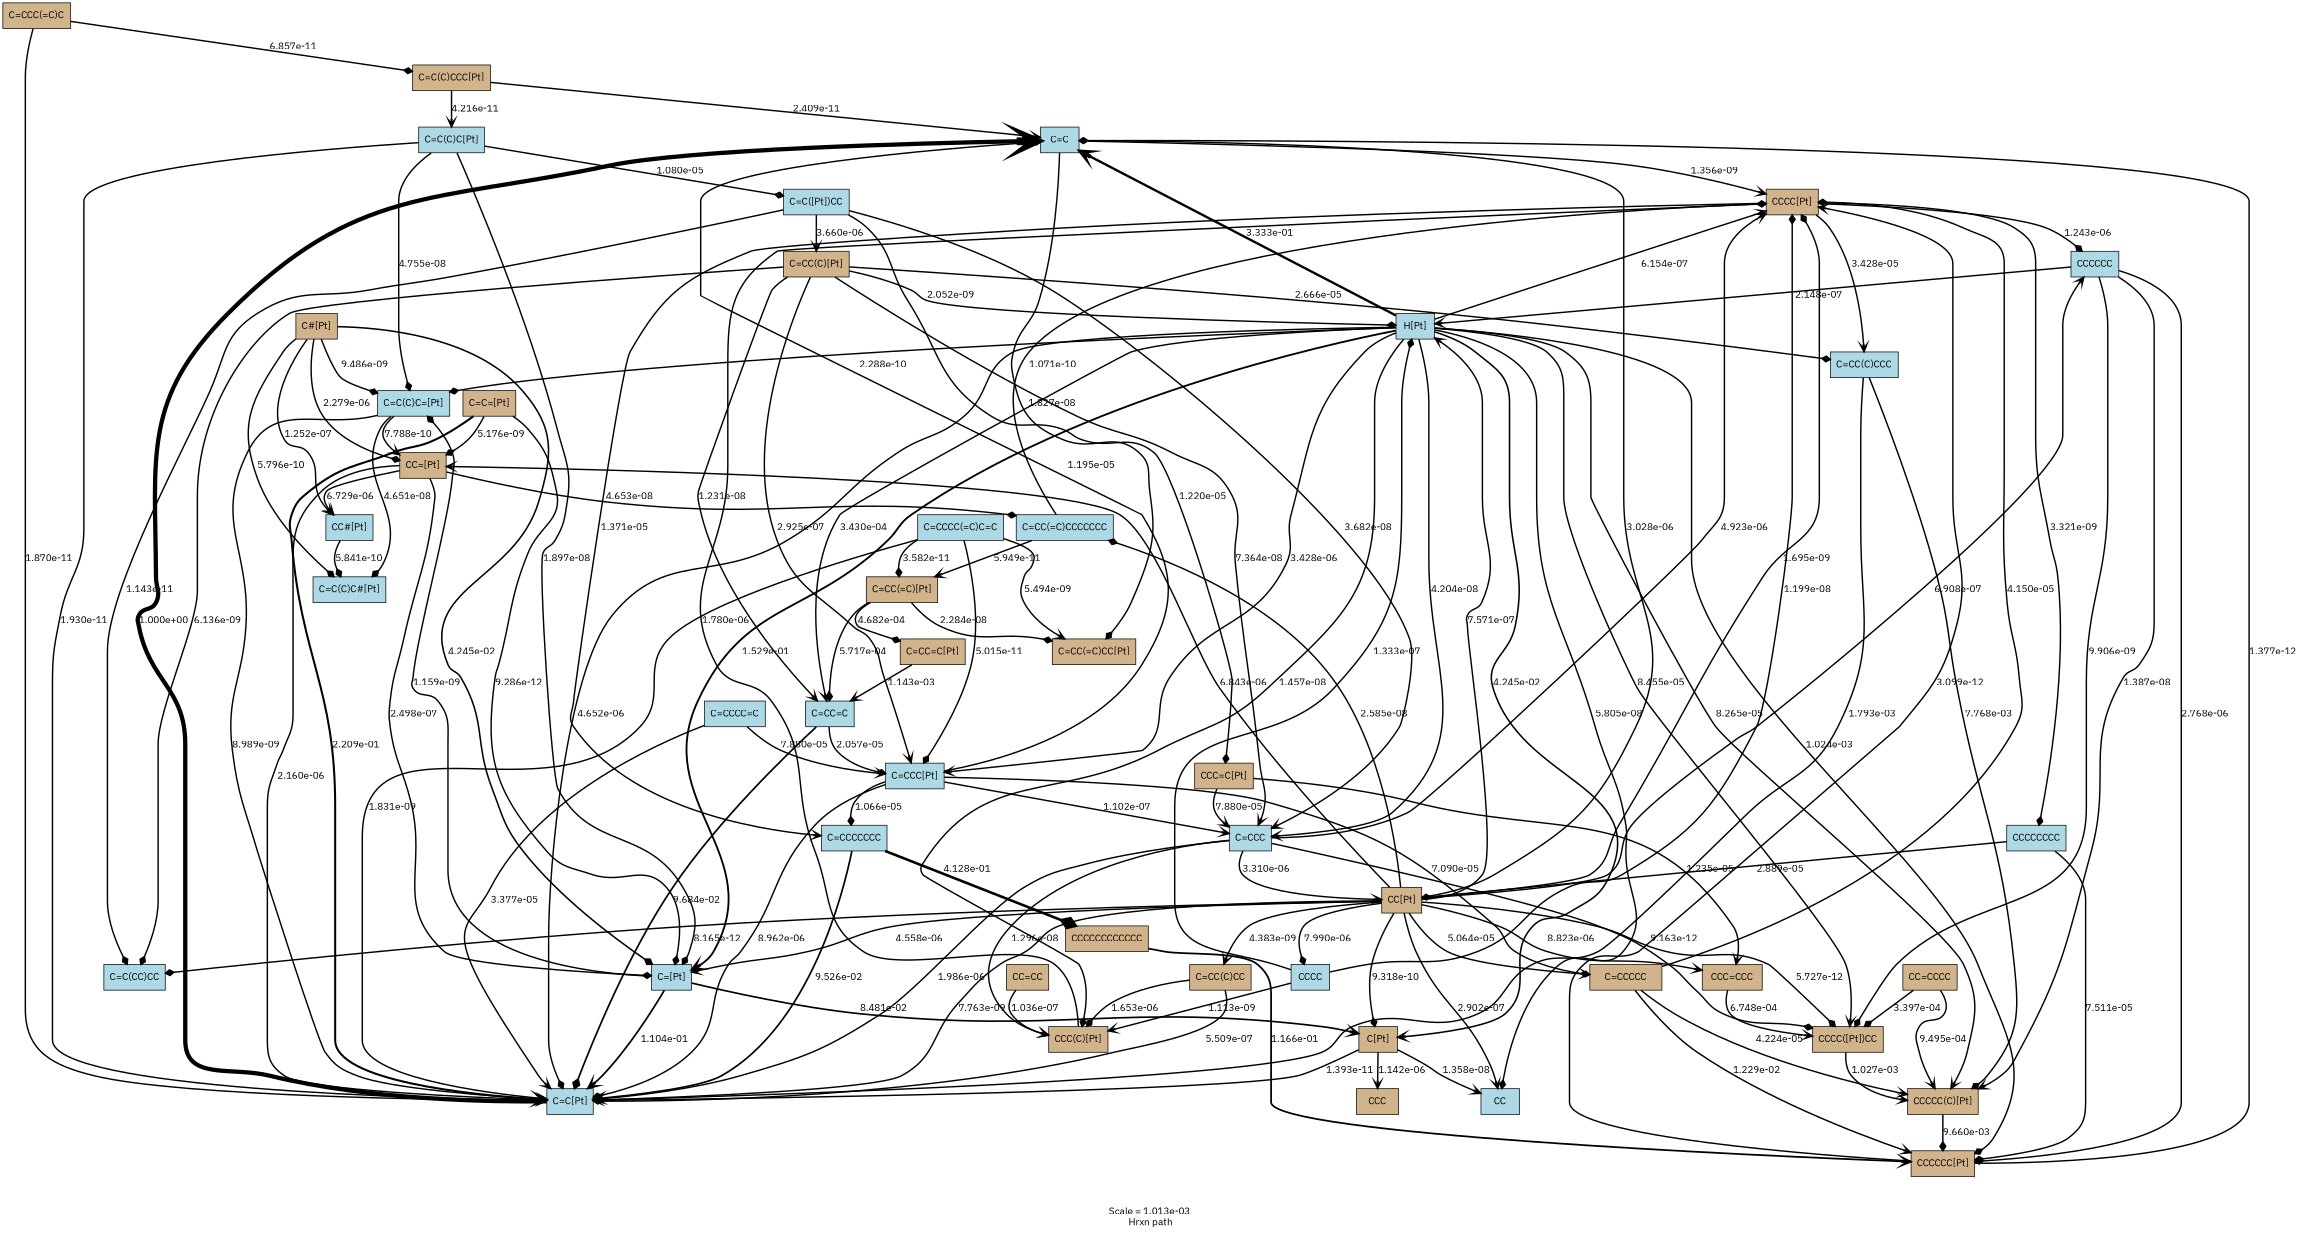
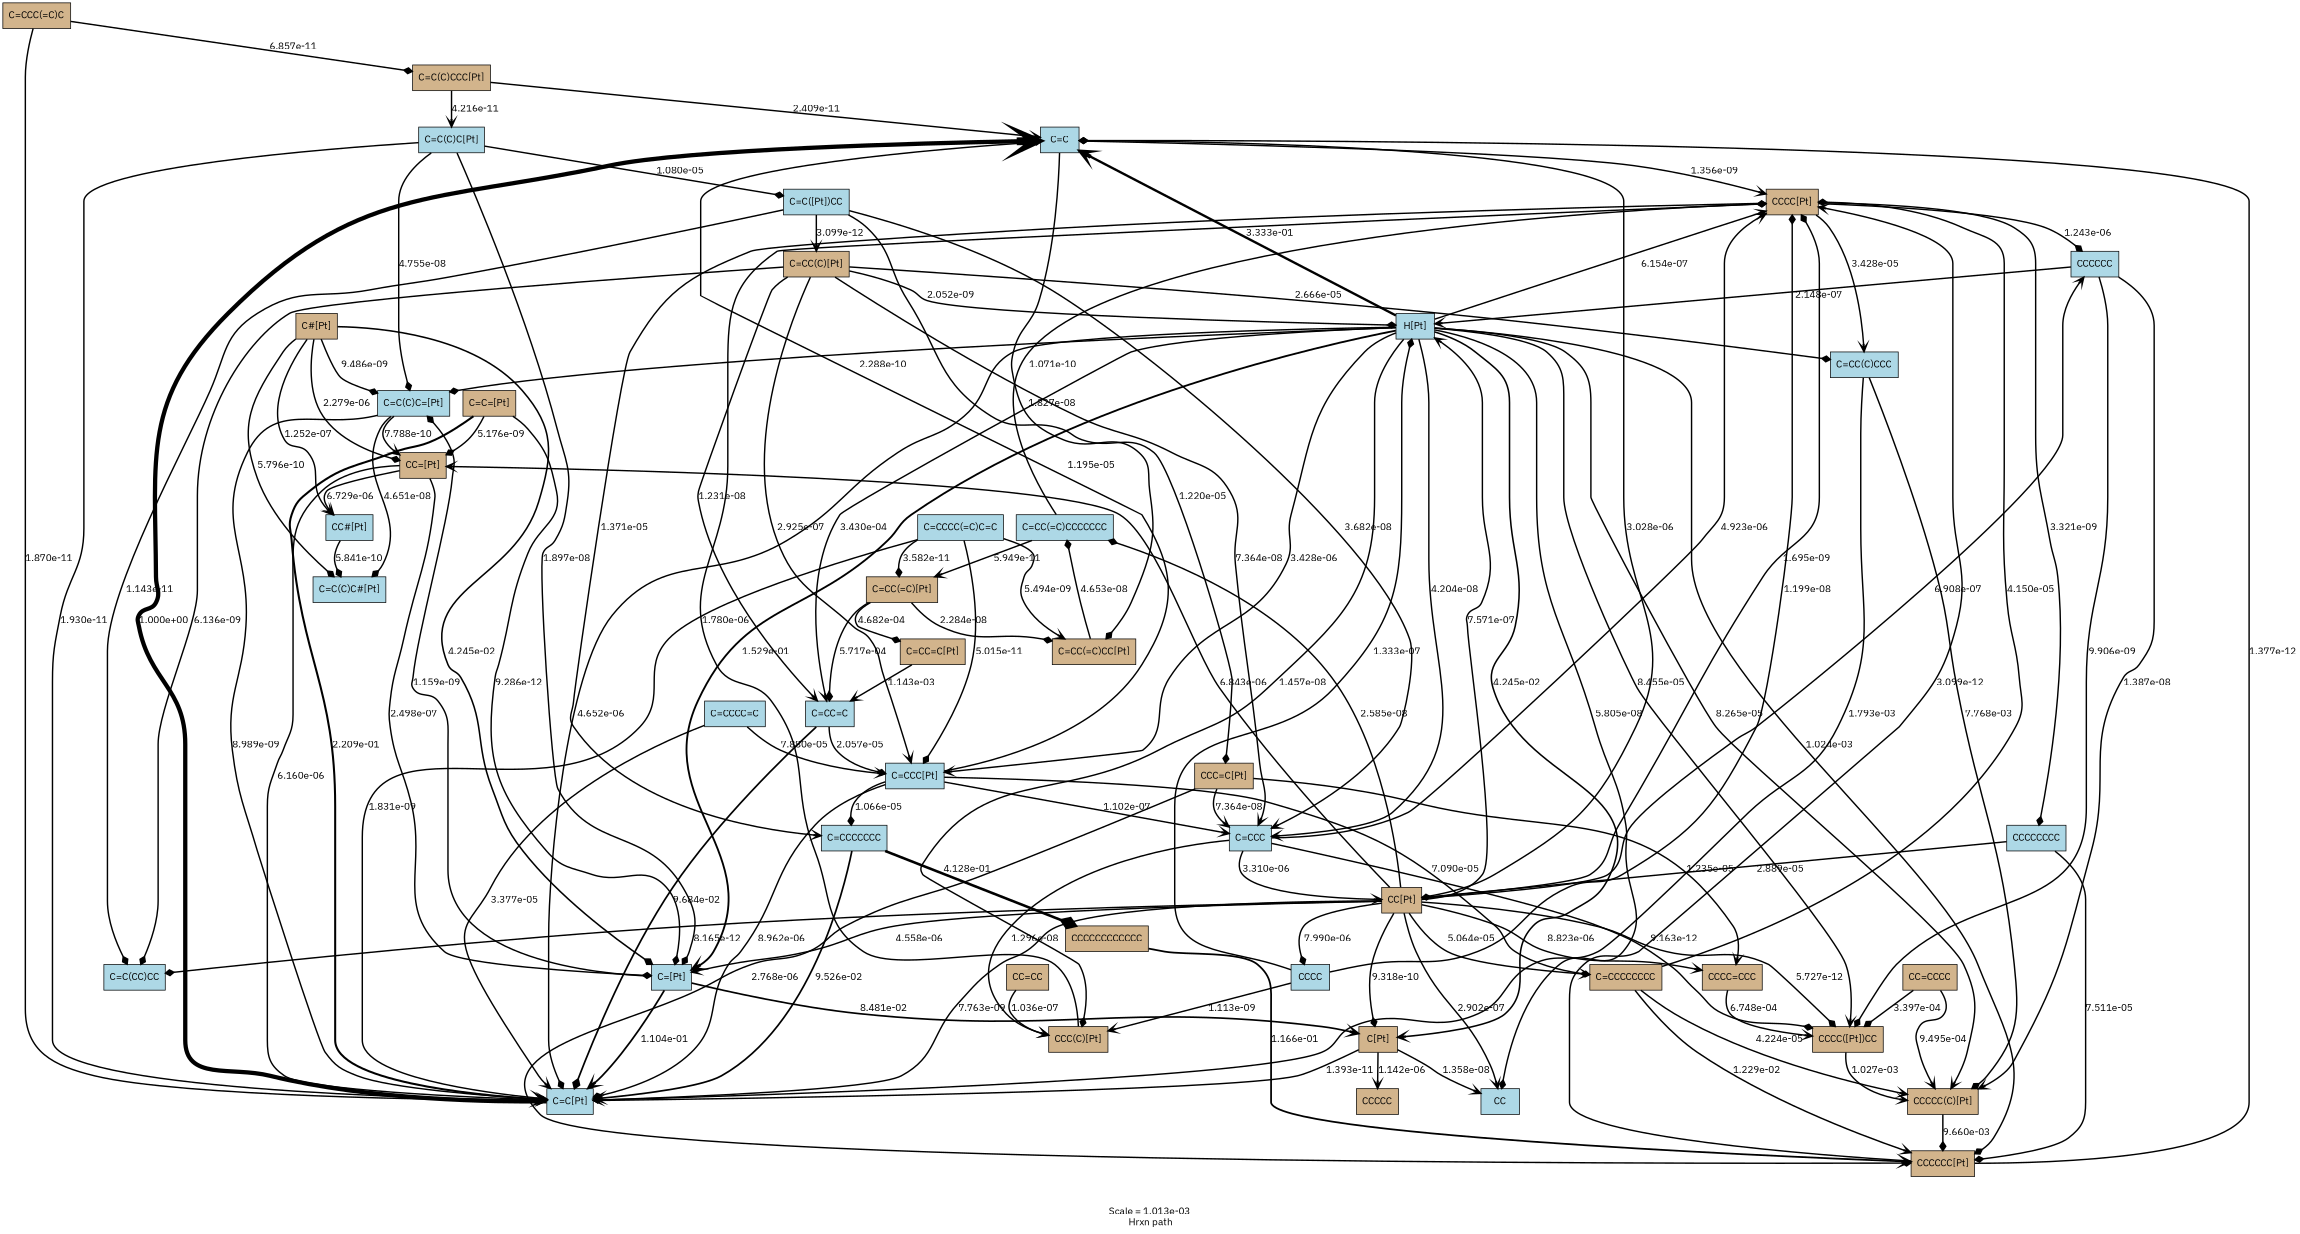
edge "C=C([Pt])CC" -> "C=CC(C)[Pt]": label "3.660e-06" -> "3.099e-12"
edge "CC=[Pt]" -> "C=CC(=C)CCCCCCC": now "C=CC(=C)CC[Pt]" -> "C=CC(=C)CCCCCCC"
edge "CC=[Pt]" -> "C=C[Pt]": label "2.160e-06" -> "6.160e-06"
edge "CCCCCC" -> "CCCCCC[Pt]": now "CCC=C[Pt]" -> "CCCCCC[Pt]"
edge "CCC=C[Pt]" -> "C=CCC": label "7.880e-05" -> "7.364e-08"
node "C=CC(C)CC": removed
node "C=CCCCC": label "C=CCCCC" -> "C=CCCCCCCC"
node "CCC=CCC": label "CCC=CCC" -> "CCCC=CCC"
edge "C=CCC" -> "C=C[Pt]": removed, label "1.986e-06"
node "CCC": label "CCC" -> "CCCCC"
